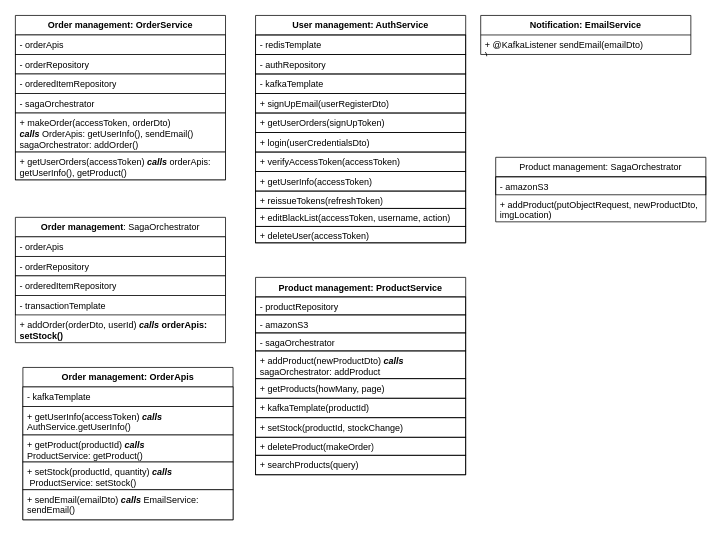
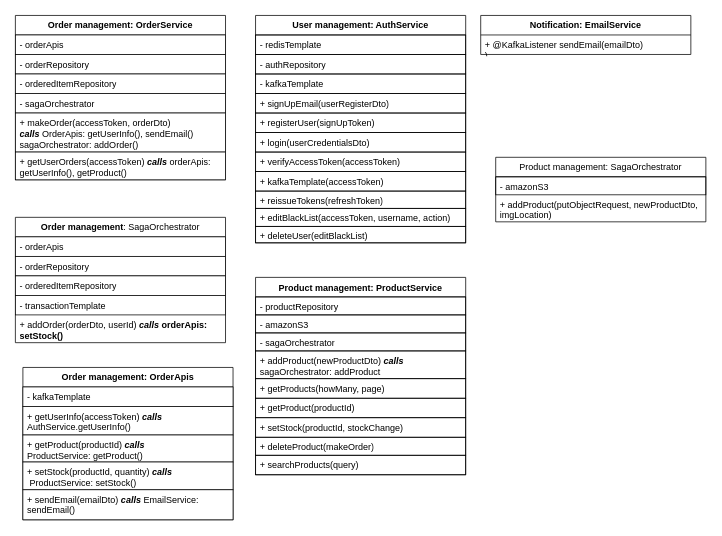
node "+ getUserOrders(signUpToken)": label "+ getUserOrders(signUpToken)" -> "+ registerUser(signUpToken)"
node "+ getUserInfo(accessToken)": label "+ getUserInfo(accessToken)" -> "+ kafkaTemplate(accessToken)"
node "+ deleteUser(accessToken)": label "+ deleteUser(accessToken)" -> "+ deleteUser(editBlackList)"
node "+ kafkaTemplate(productId)": label "+ kafkaTemplate(productId)" -> "+ getProduct(productId)"
